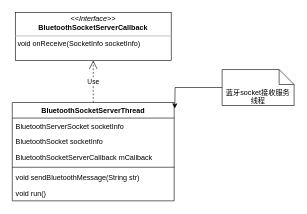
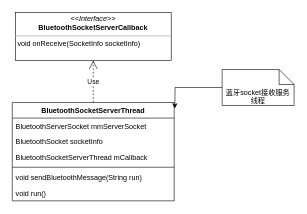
node "BluetoothServerSocket socketInfo": label "BluetoothServerSocket socketInfo" -> "BluetoothServerSocket mmServerSocket"
node "BluetoothSocketServerCallback mCallback": label "BluetoothSocketServerCallback mCallback" -> "BluetoothSocketServerThread mCallback"
node "void sendBluetoothMessage(String str)": label "void sendBluetoothMessage(String str)" -> "void sendBluetoothMessage(String run)"
